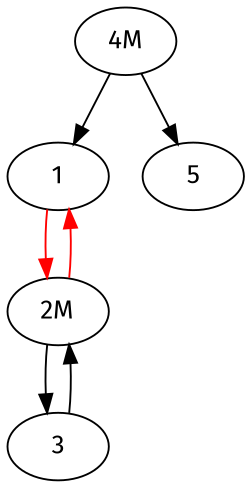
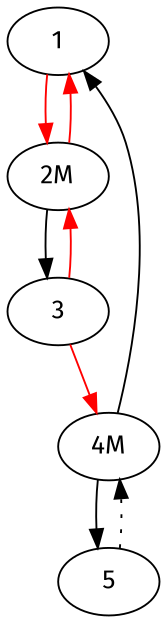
edge "3" -> "4M": added
edge "3" -> "2M": color black -> red
edge "5" -> "4M": added
